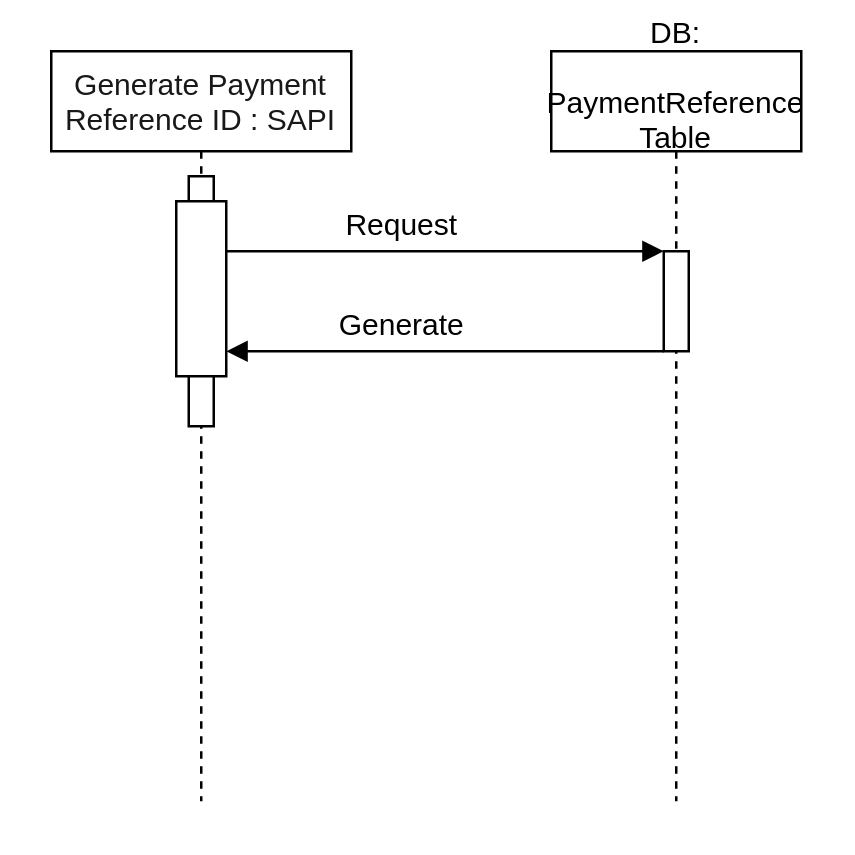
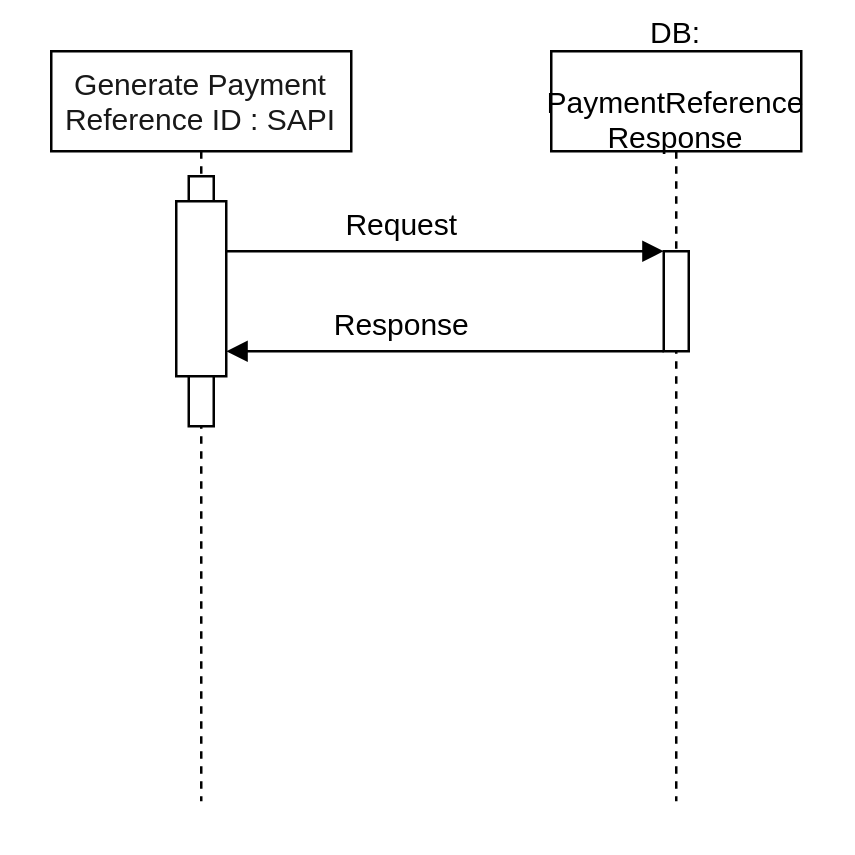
node "DB: PaymentReference Table": label "DB: PaymentReference Table" -> "DB: PaymentReference Response"
node "Generate": label "Generate" -> "Response"
